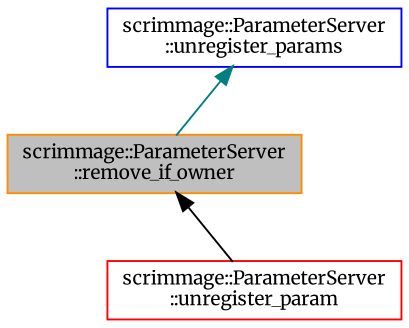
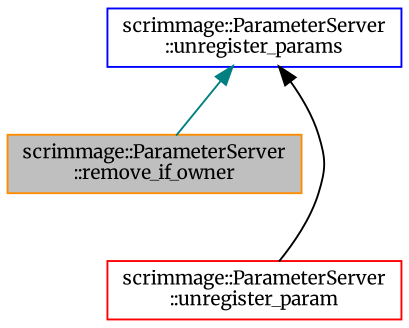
edge "scrimmage::ParameterServer ::unregister_param" -> "scrimmage::ParameterServer ::remove_if_owner": now "scrimmage::ParameterServer ::unregister_param" -> "scrimmage::ParameterServer ::unregister_params"
